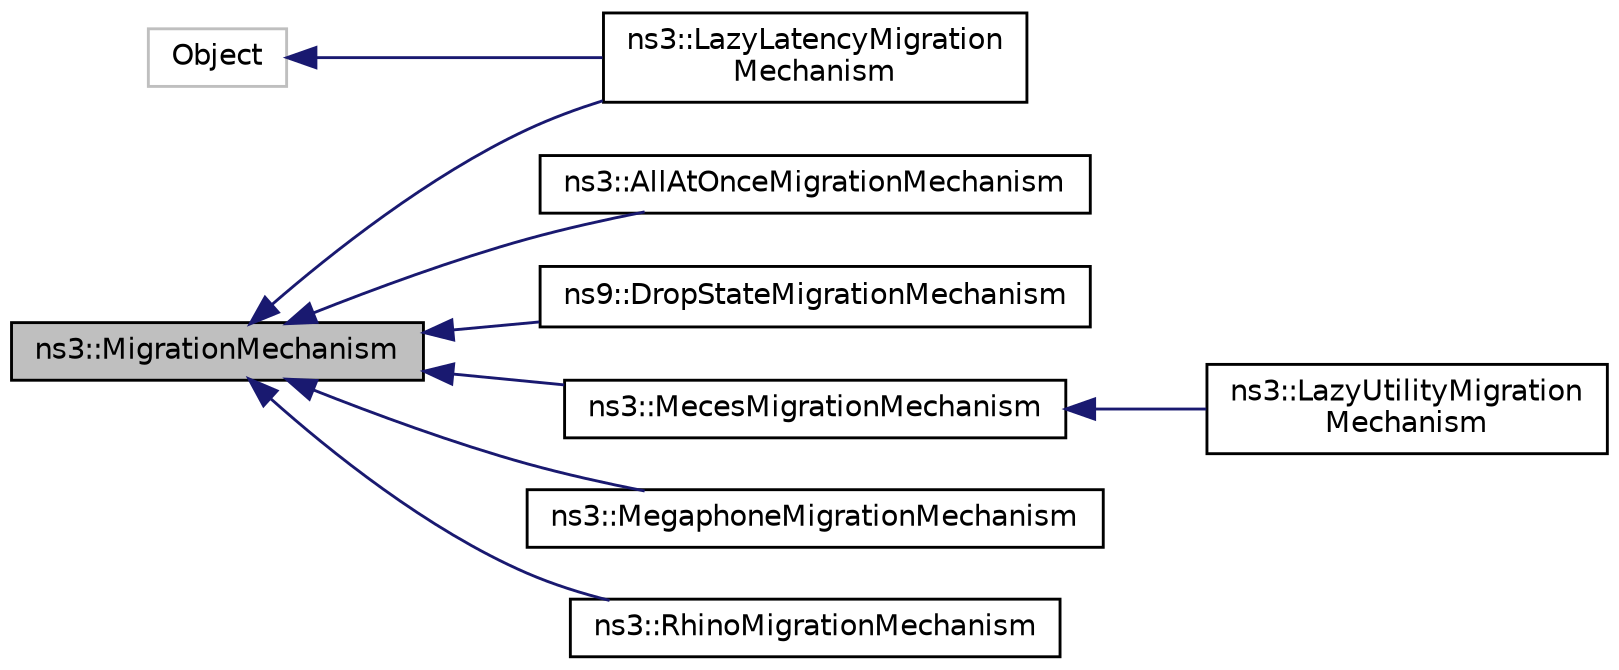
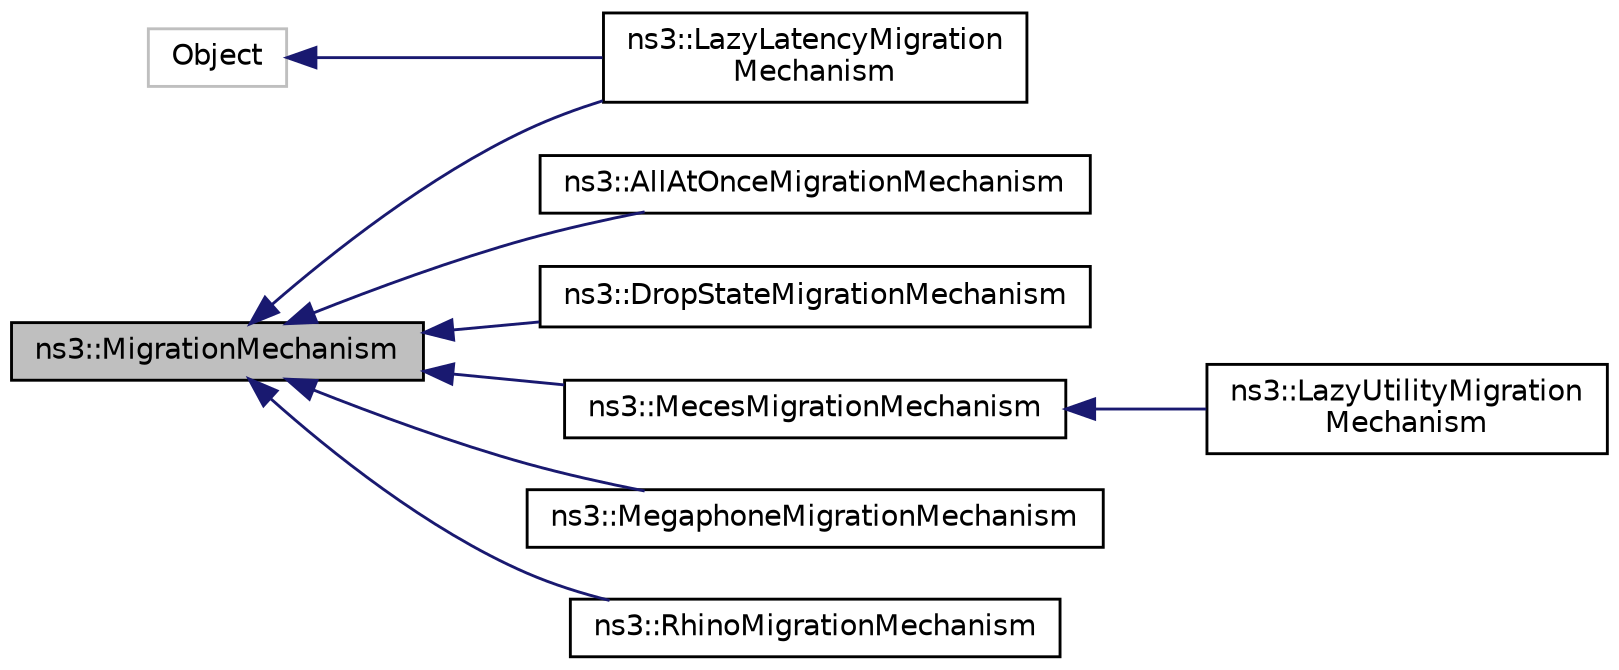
node "ns9::DropStateMigrationMechanism": label "ns9::DropStateMigrationMechanism" -> "ns3::DropStateMigrationMechanism"
